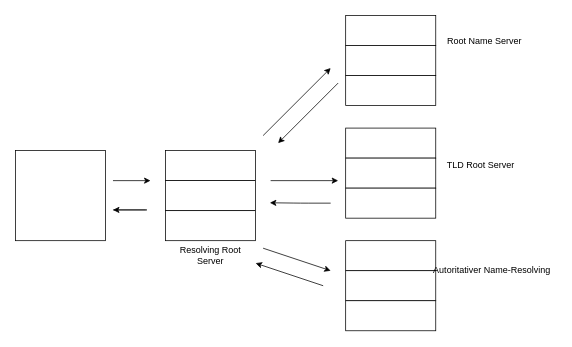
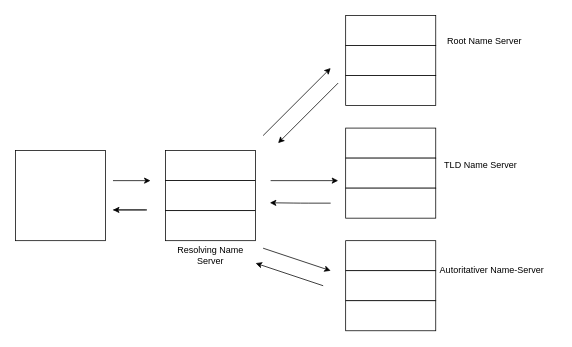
node "TLD Root Server": label "TLD Root Server" -> "TLD Name Server"
node "Resolving Root Server": label "Resolving Root Server" -> "Resolving Name Server"
node "Autoritativer Name-Resolving": label "Autoritativer Name-Resolving" -> "Autoritativer Name-Server"
